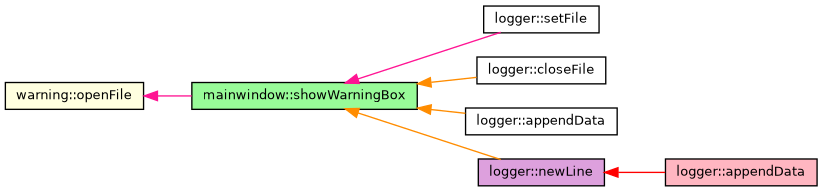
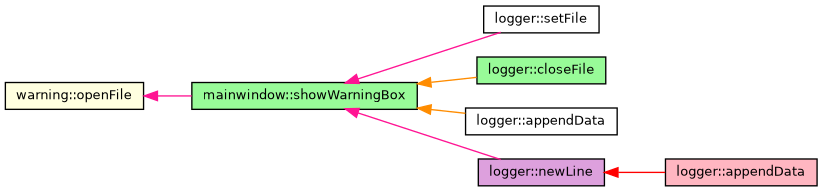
node "logger::closeFile": fillcolor white -> palegreen
edge "logger::newLine" -> "mainwindow::showWarningBox": color darkorange -> deeppink
